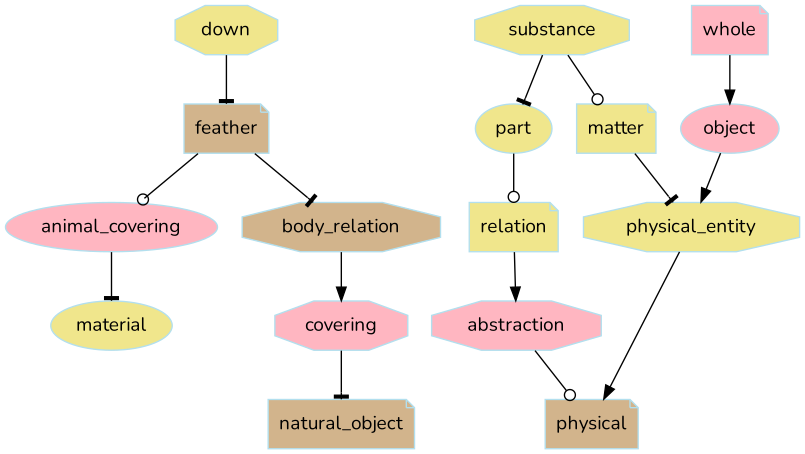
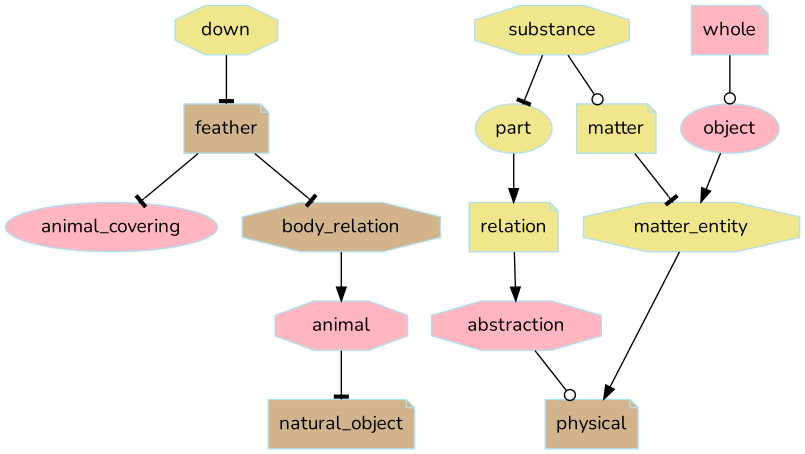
edge "whole" -> "object": arrowhead normal -> odot
edge "part" -> "relation": arrowhead odot -> normal
edge "feather" -> "animal_covering": arrowhead odot -> tee
node "physical_entity": label "physical_entity" -> "matter_entity"
node "material": removed
node "covering": label "covering" -> "animal"
